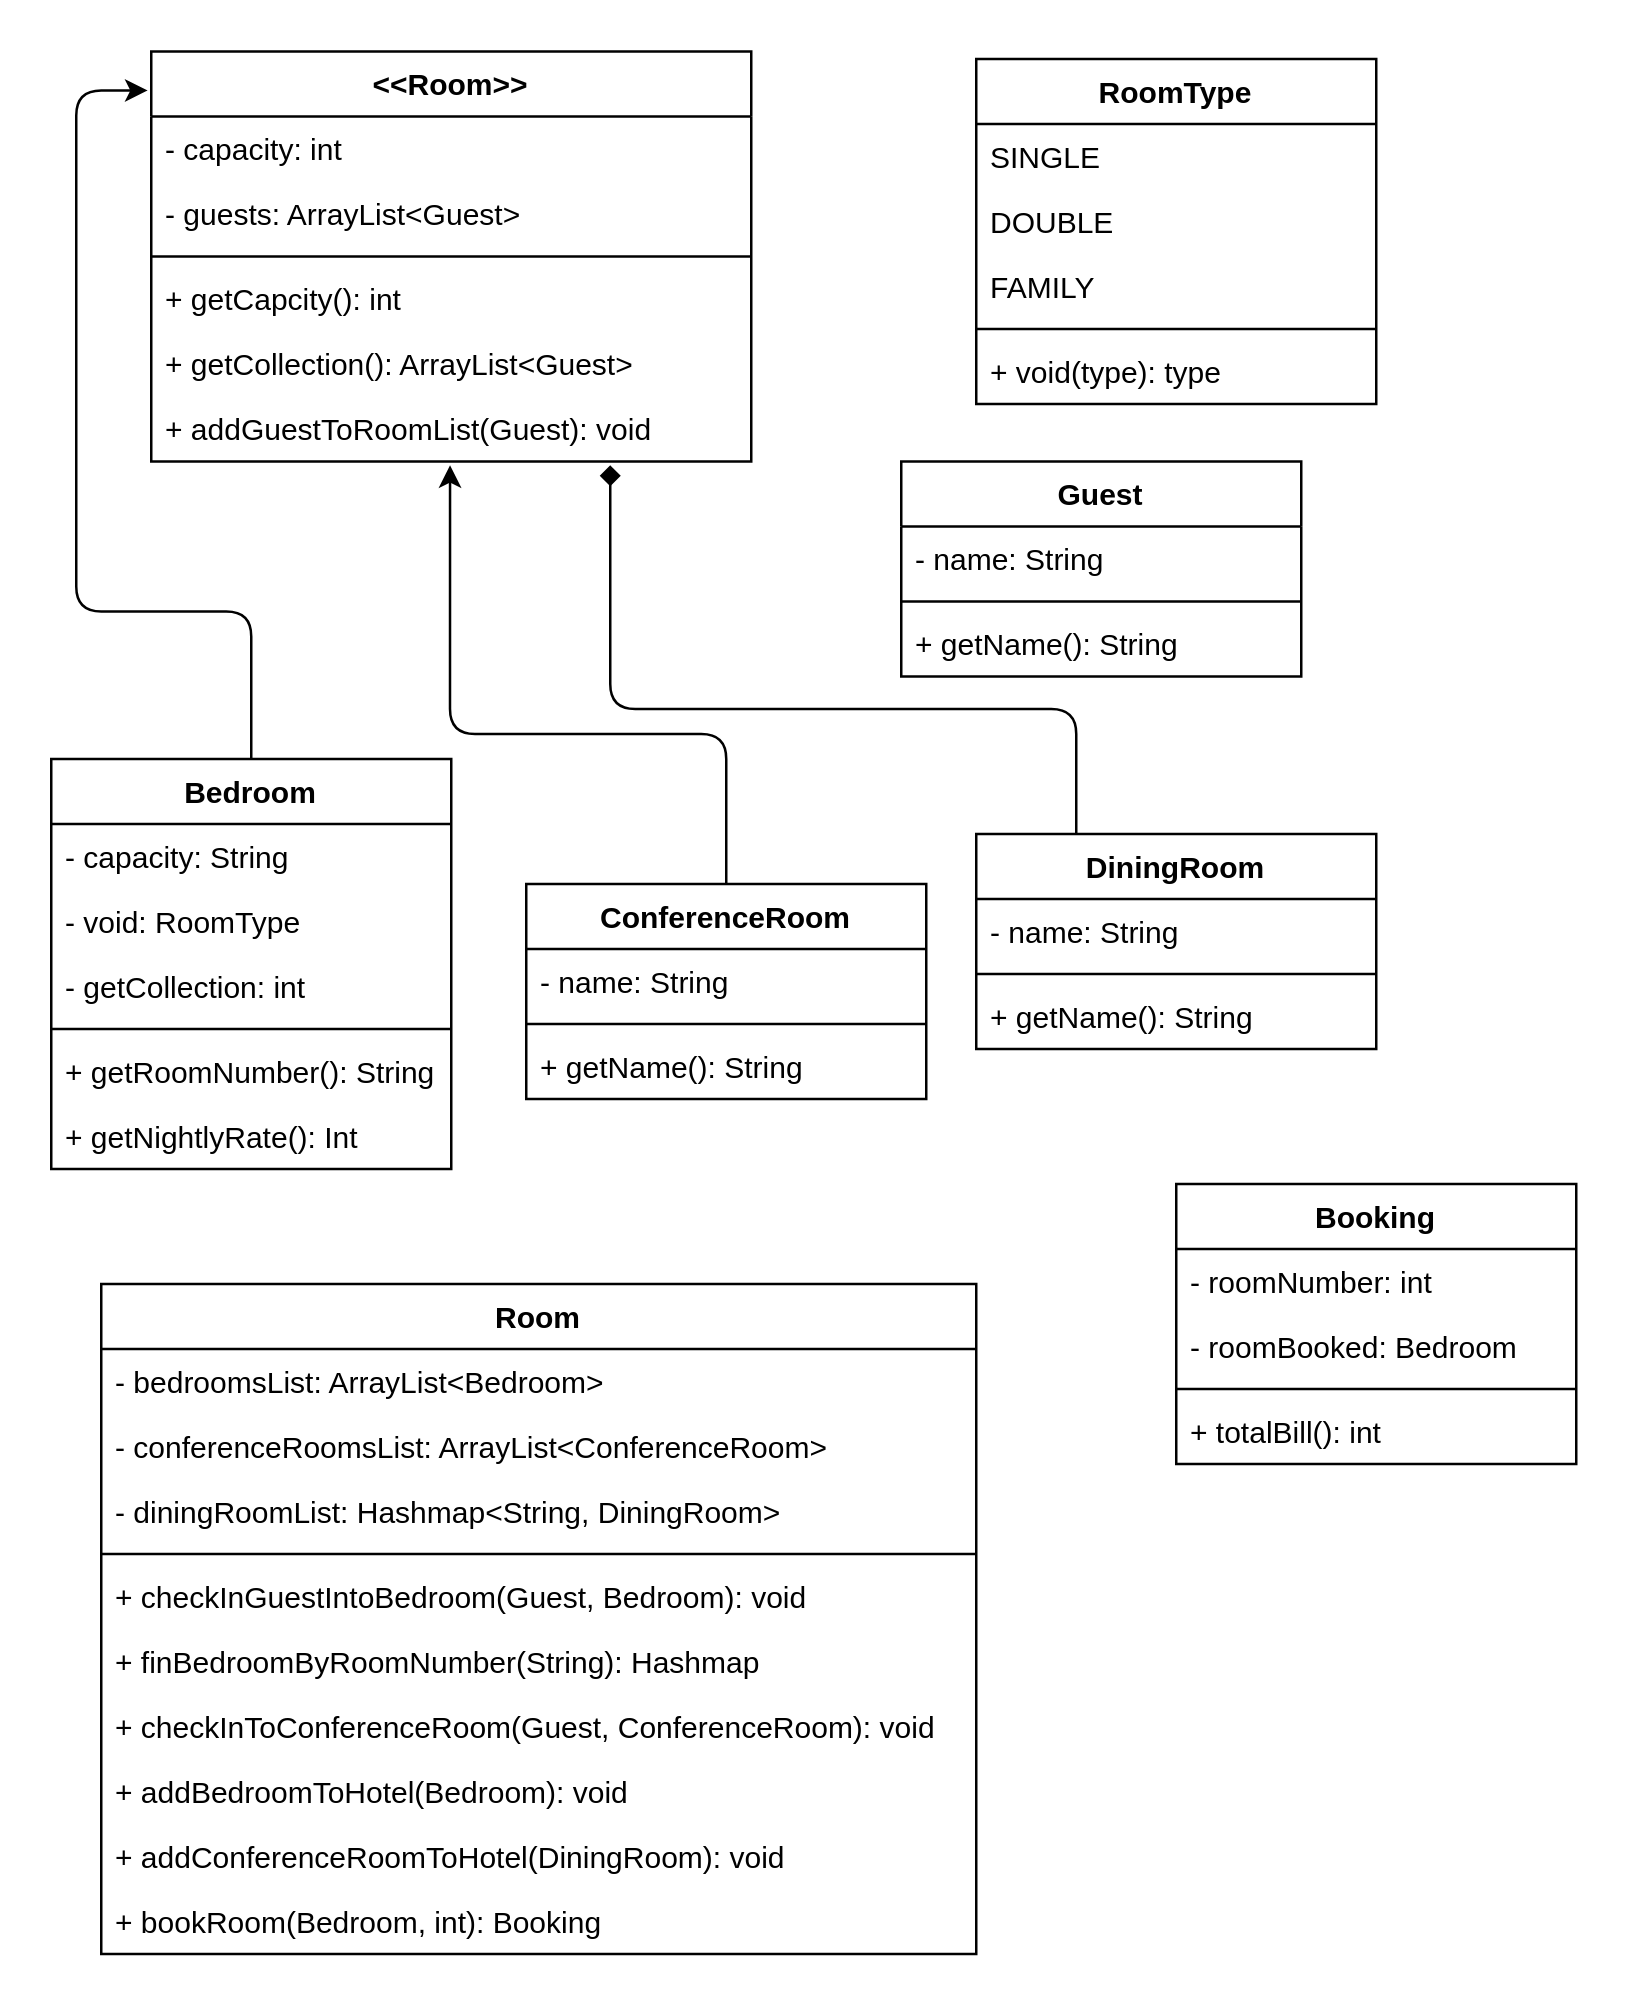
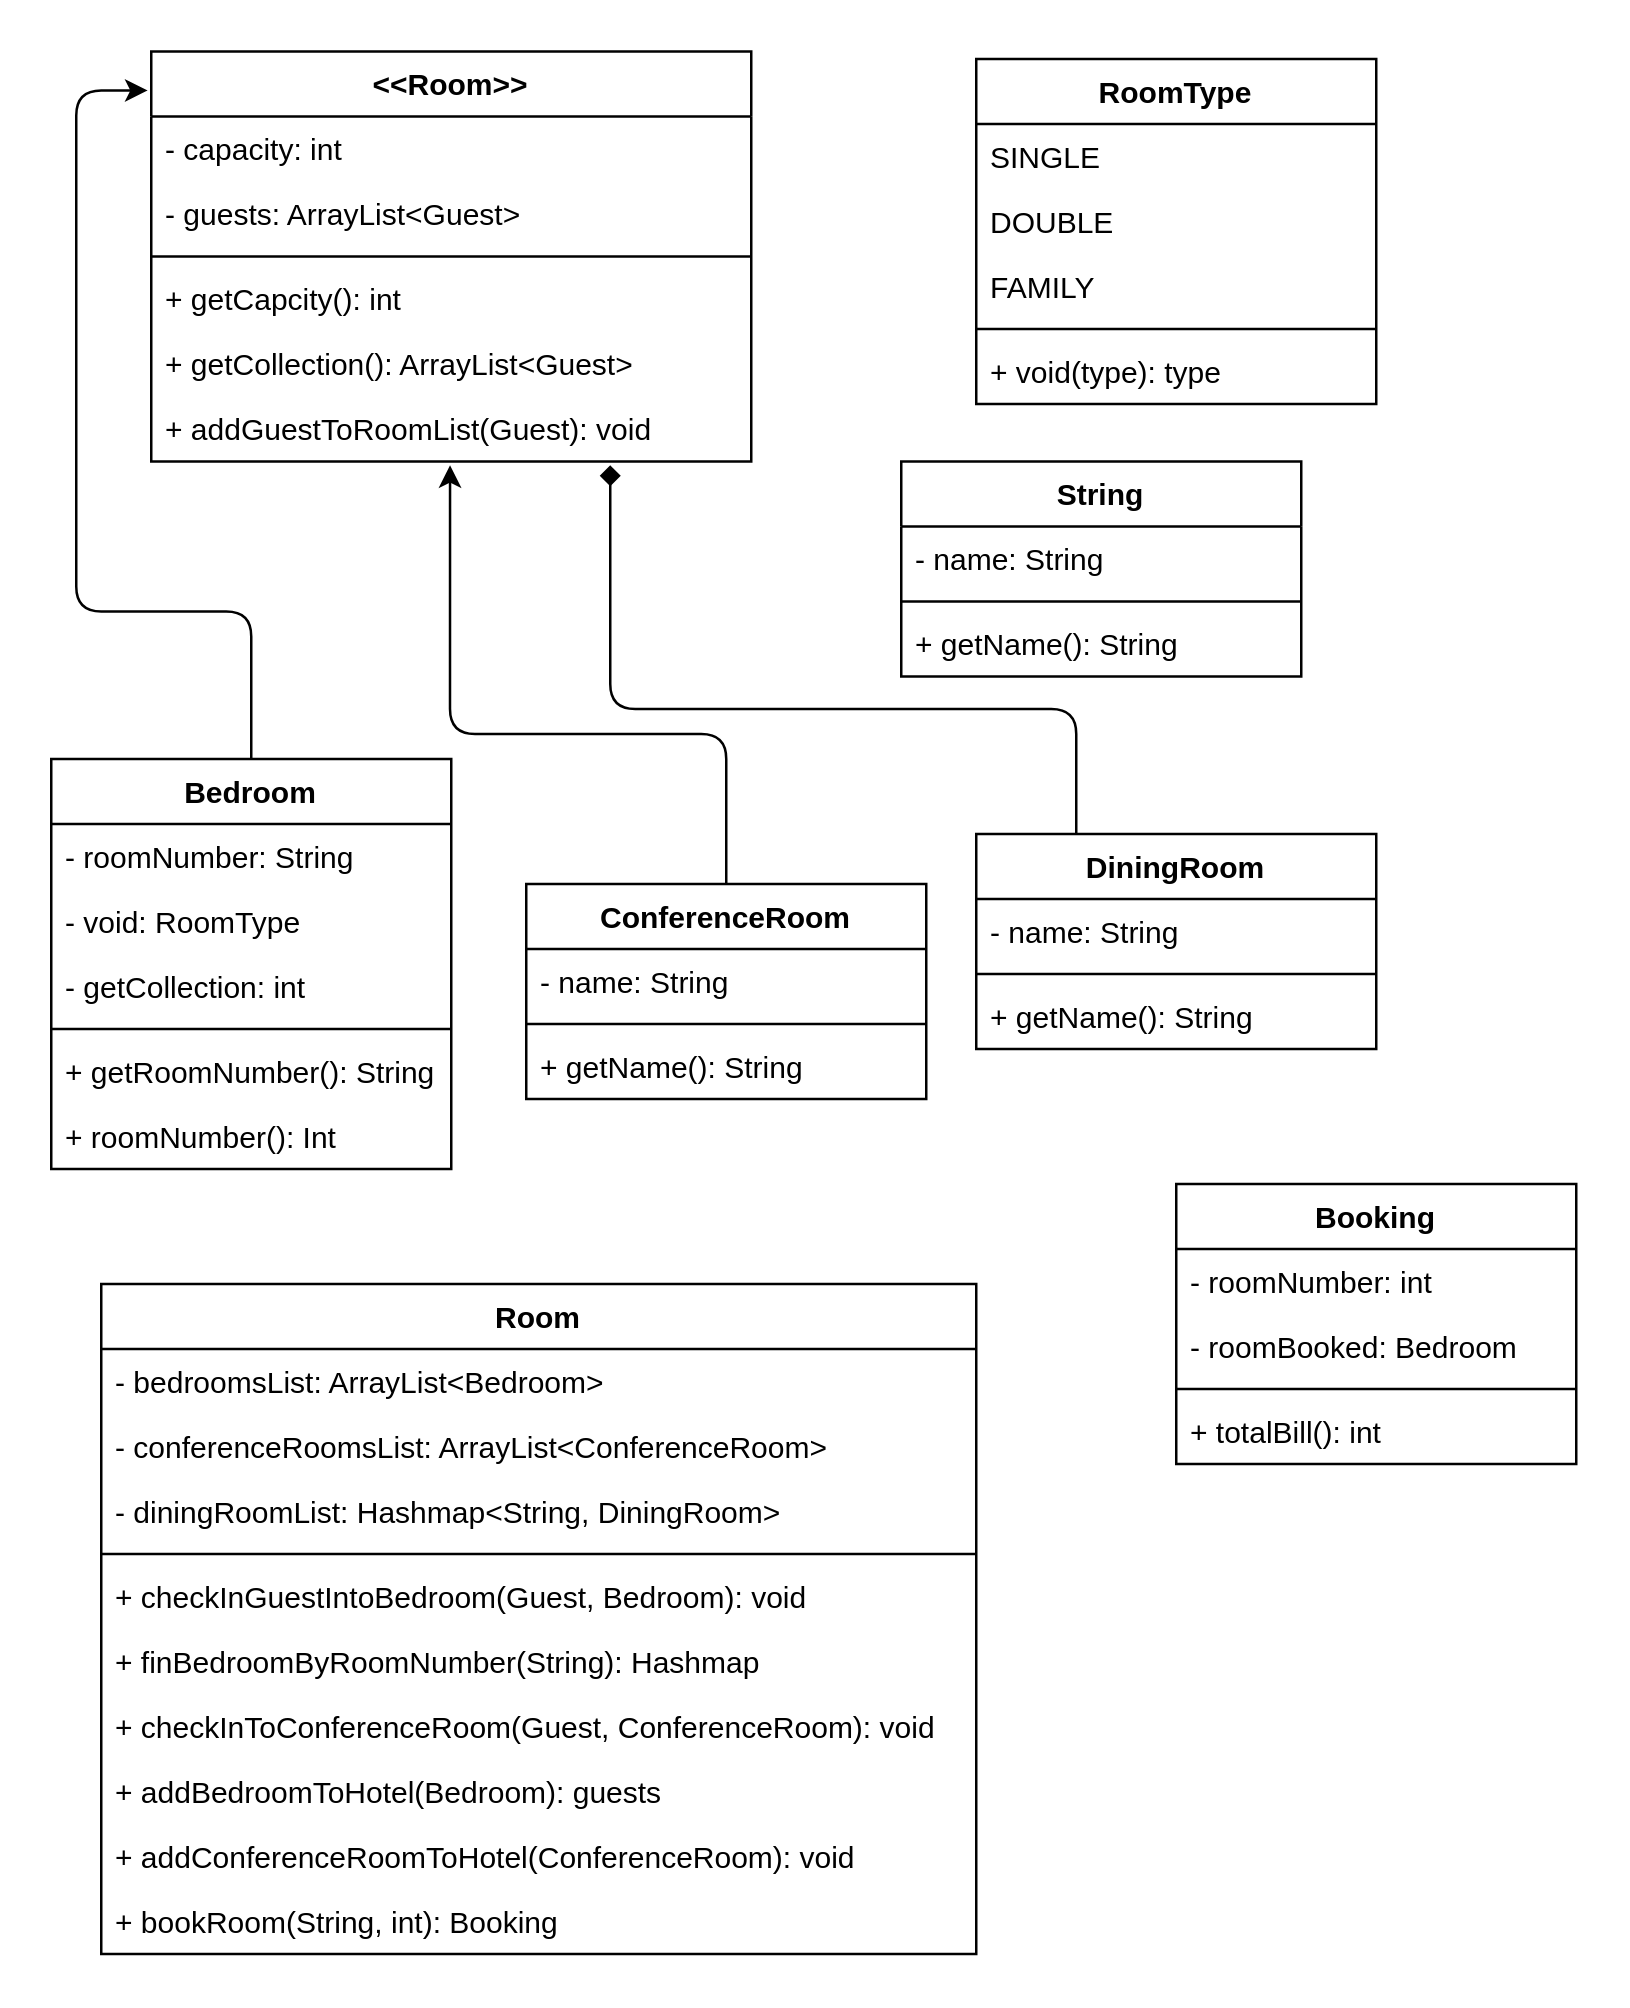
node "Guest": label "Guest" -> "String"
node "- capacity: String": label "- capacity: String" -> "- roomNumber: String"
node "+ getNightlyRate(): Int": label "+ getNightlyRate(): Int" -> "+ roomNumber(): Int"
node "+ addBedroomToHotel(Bedroom): void": label "+ addBedroomToHotel(Bedroom): void" -> "+ addBedroomToHotel(Bedroom): guests"
node "+ addConferenceRoomToHotel(DiningRoom): void": label "+ addConferenceRoomToHotel(DiningRoom): void" -> "+ addConferenceRoomToHotel(ConferenceRoom): void"
node "+ bookRoom(Bedroom, int): Booking": label "+ bookRoom(Bedroom, int): Booking" -> "+ bookRoom(String, int): Booking"
